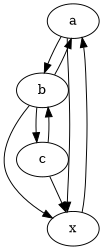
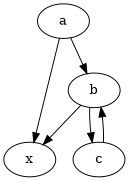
edge "b" -> "a": removed
edge "x" -> "a": removed
edge "c" -> "x": removed
